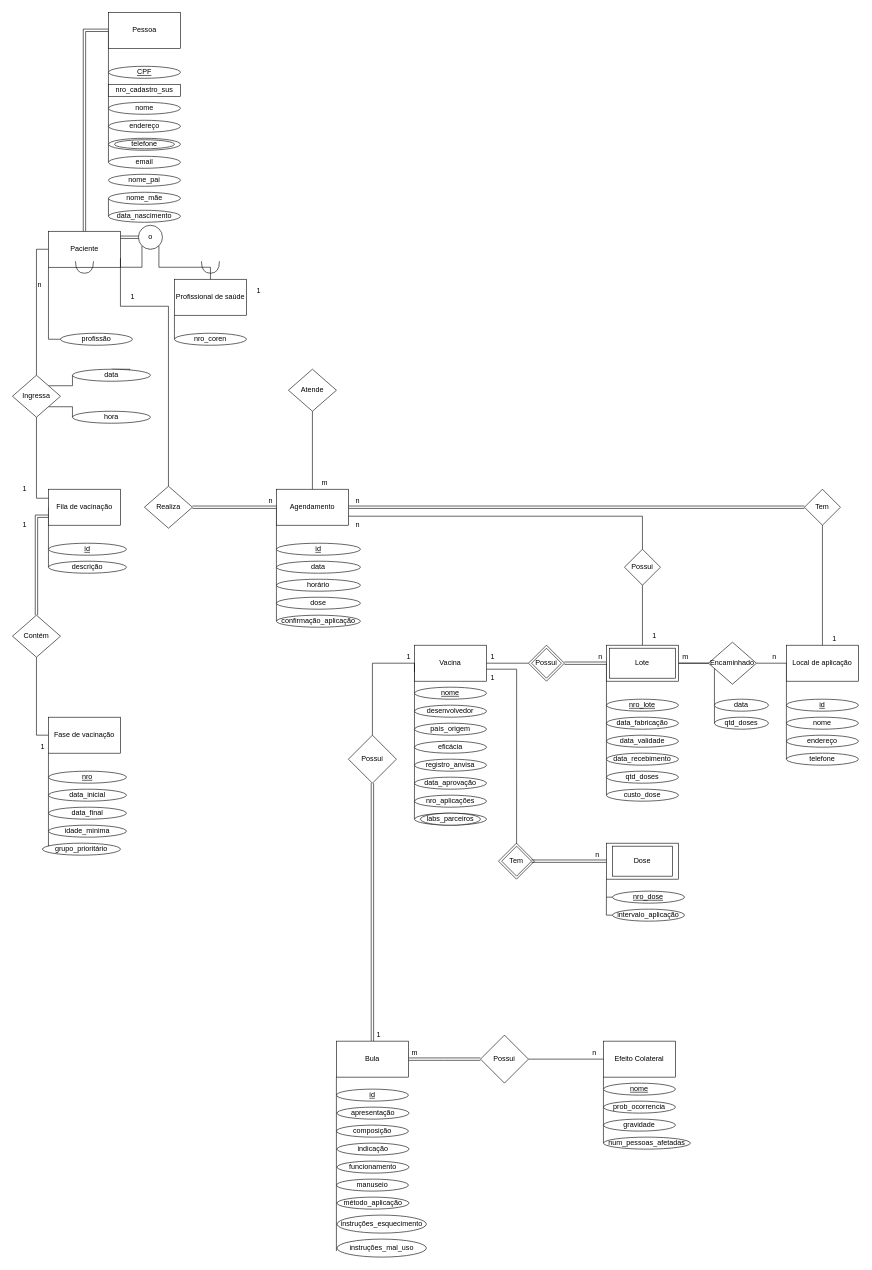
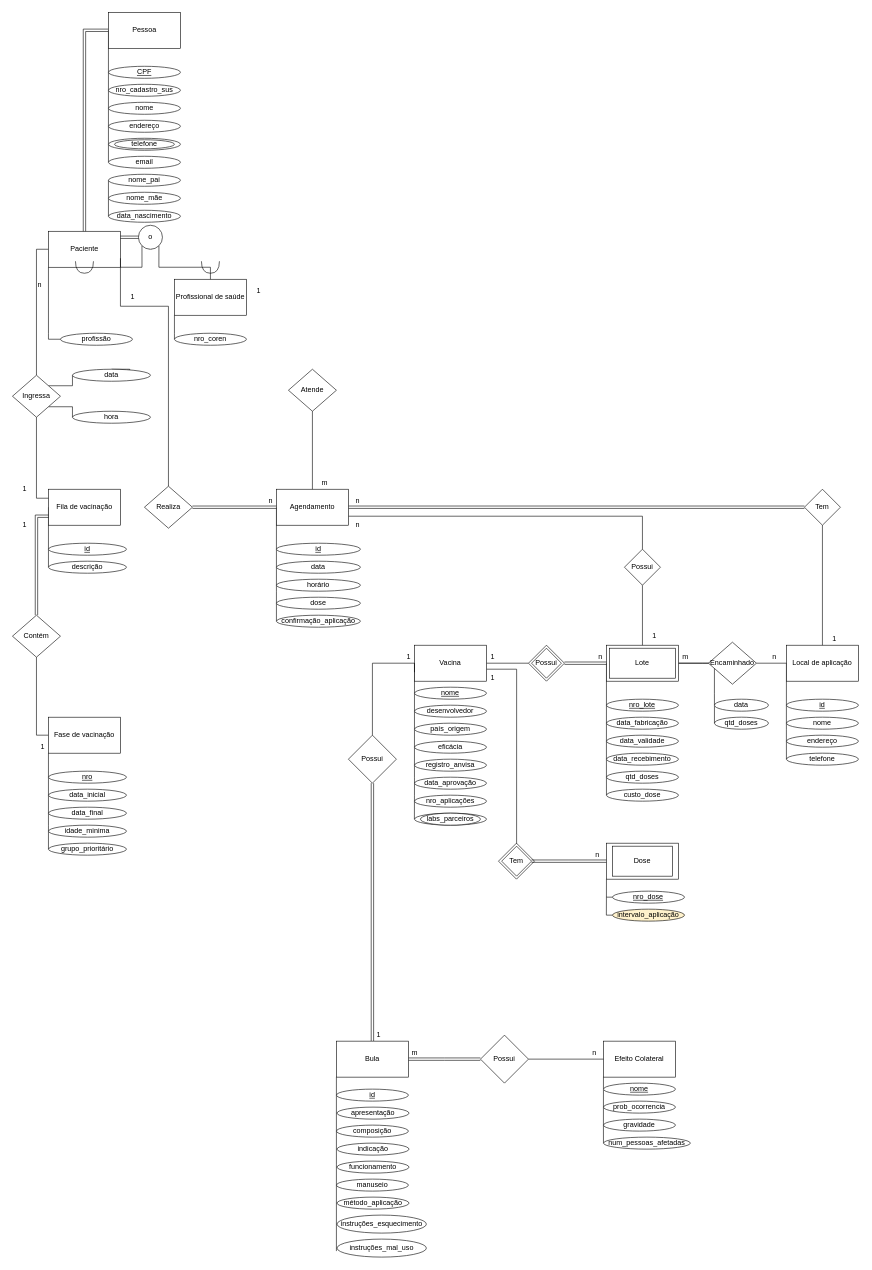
node "nro_cadastro_sus": shape rectangle -> ellipse
edge "nome_pai" -- "nome_mãe": added
node "grupo_prioritário": moved (81, 849) -> (87, 849)
node "intervalo_aplicação": fillcolor #ffffff -> #fff2cc
